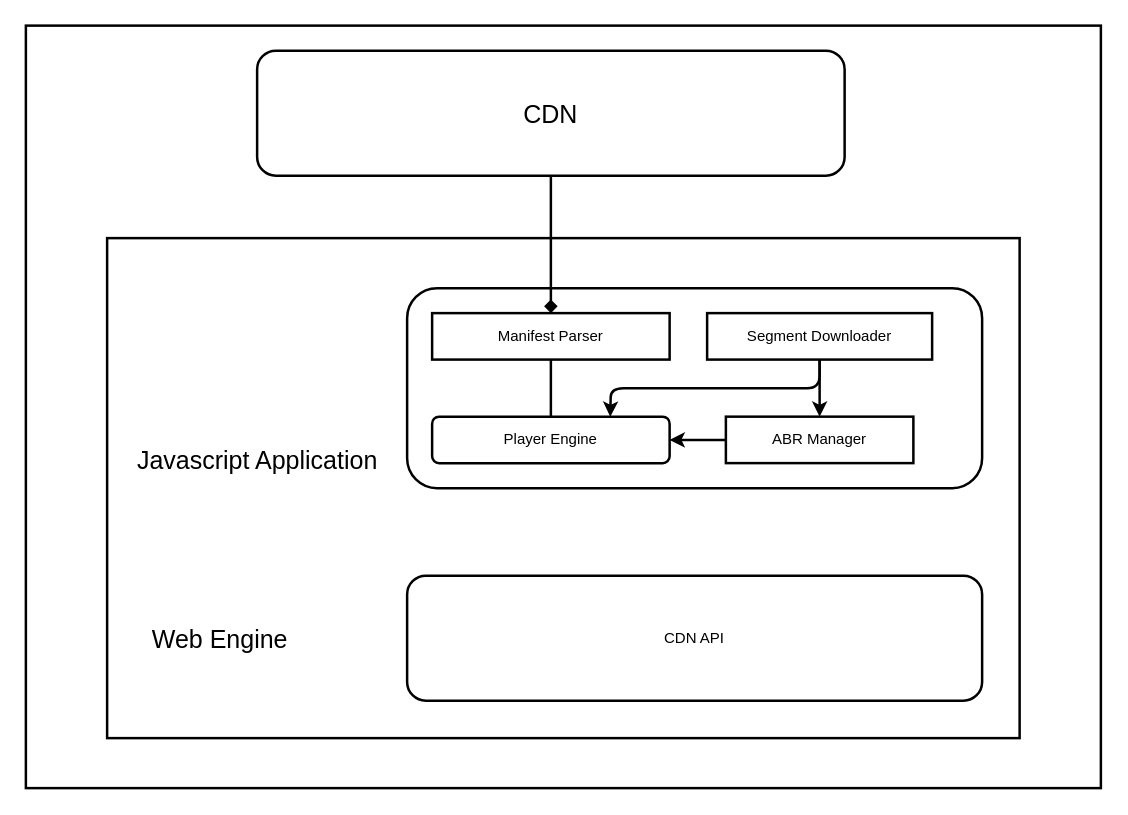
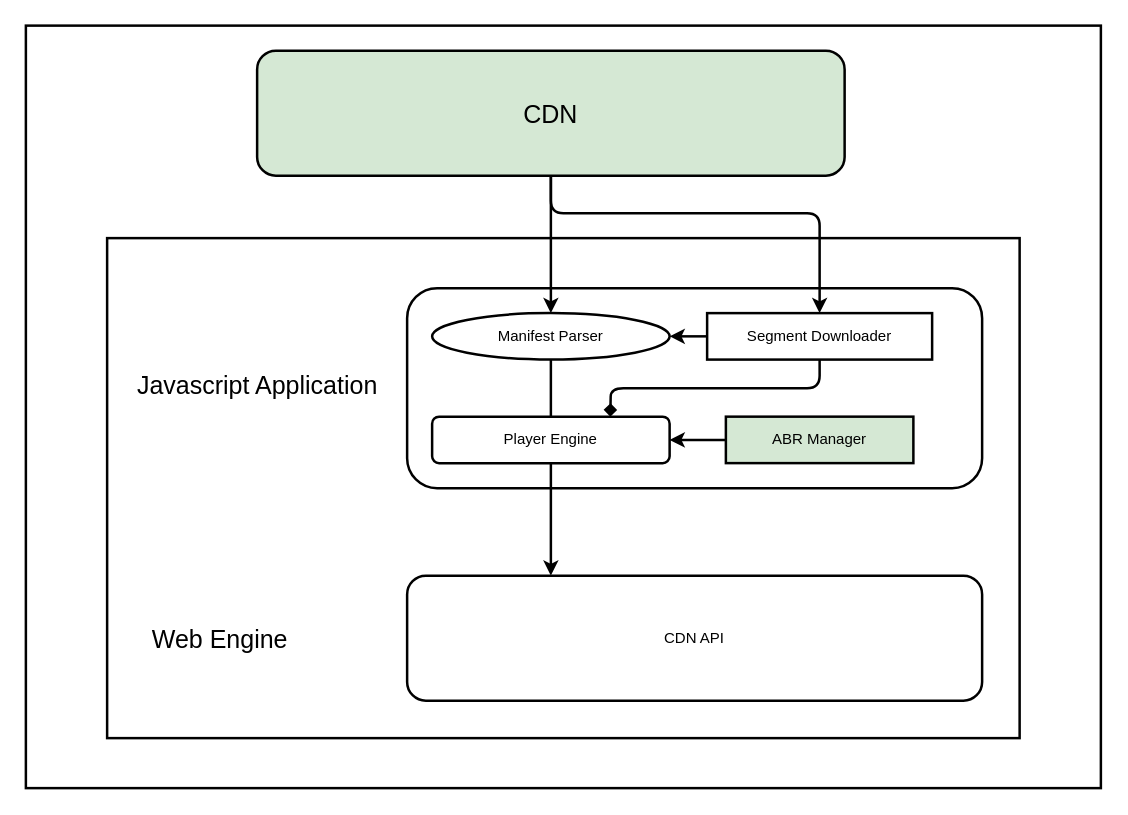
node "CDN": fillcolor #ffffff -> #d5e8d4
edge "CDN" -> "Segment Downloader": added
edge "CDN" -> "Manifest Parser": arrowhead diamond -> classic
node "Manifest Parser": shape rectangle -> ellipse
edge "Segment Downloader" -> "ABR Manager": now "Segment Downloader" -> "Manifest Parser"
edge "Segment Downloader" -> "Player Engine": arrowhead classic -> diamond
node "ABR Manager": fillcolor #ffffff -> #d5e8d4
node "Javascript Application": moved (257, 460) -> (257, 385)
edge "Player Engine" -> "CDN API": added
